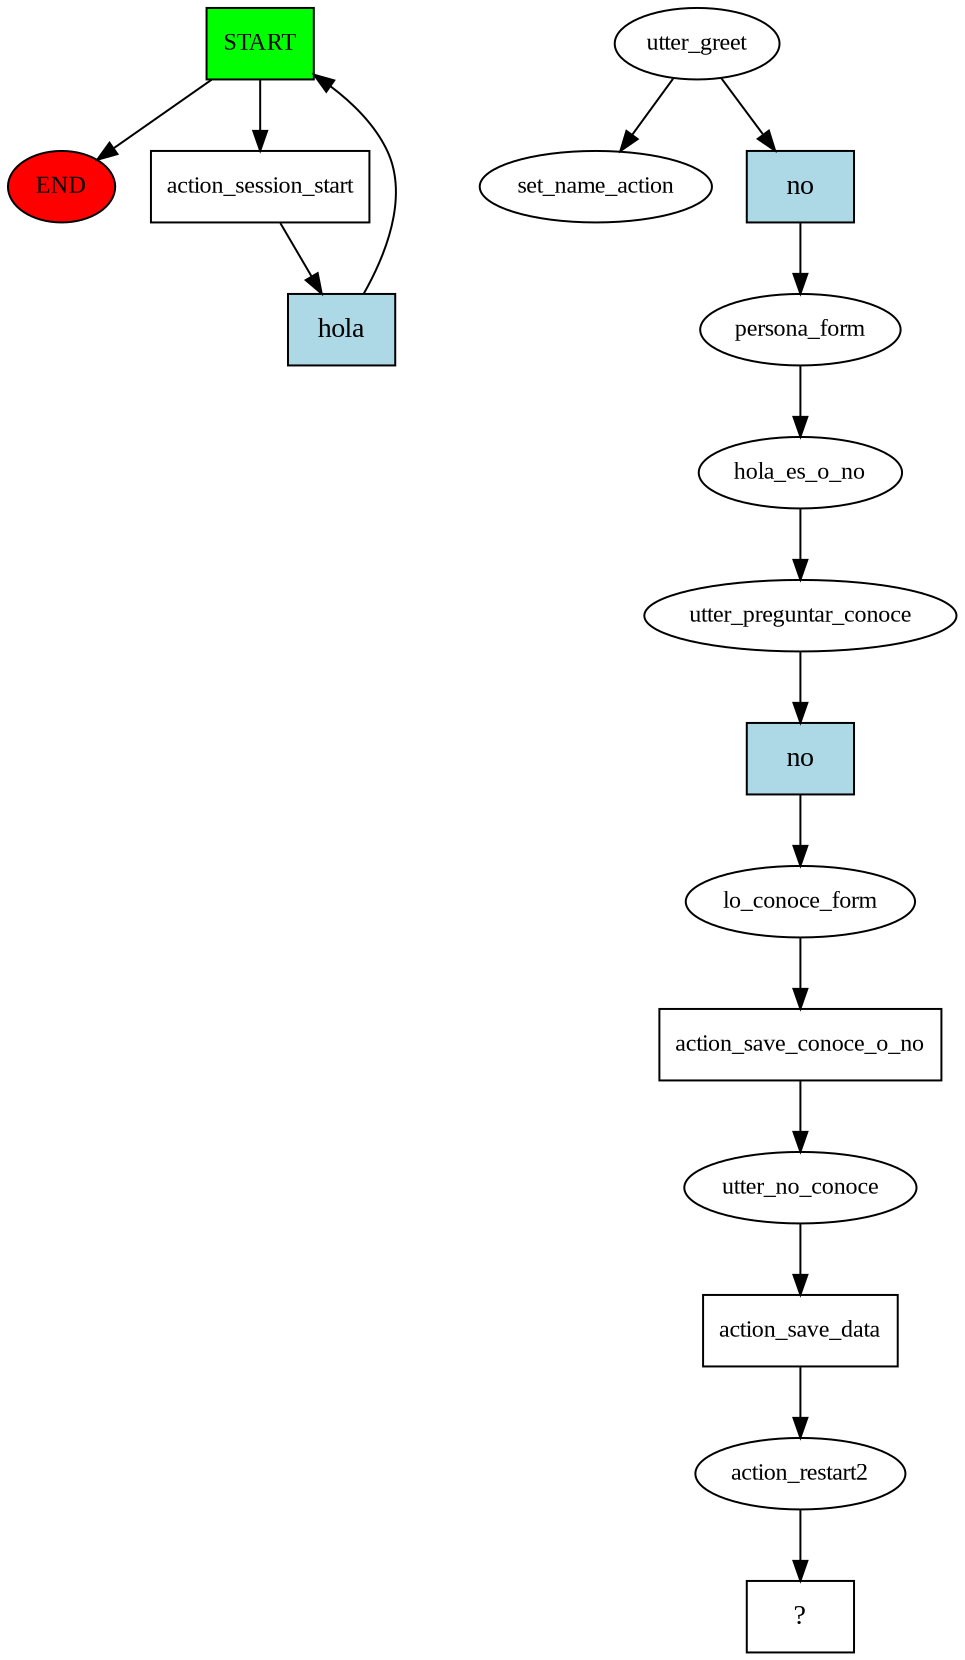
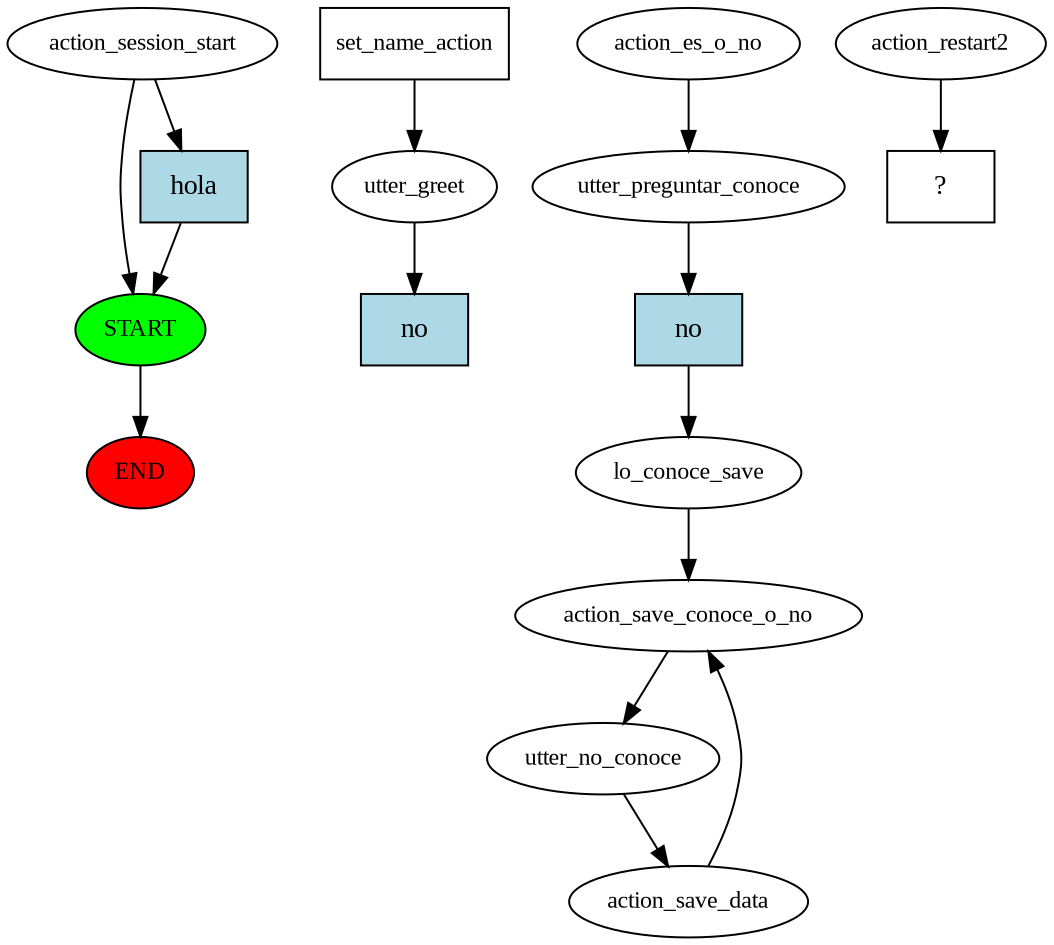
node "START": shape box -> ellipse
edge "START" -> "action_session_start": reversed
edge "utter_greet" -> "set_name_action": reversed
node "action_session_start": shape box -> ellipse
node "set_name_action": shape ellipse -> box
node "persona_form": removed
node "hola_es_o_no": label "hola_es_o_no" -> "action_es_o_no"
node "lo_conoce_form": label "lo_conoce_form" -> "lo_conoce_save"
node "action_save_conoce_o_no": shape box -> ellipse
node "action_save_data": shape box -> ellipse
edge "action_save_data" -> "action_restart2": now "action_save_data" -> "action_save_conoce_o_no"
